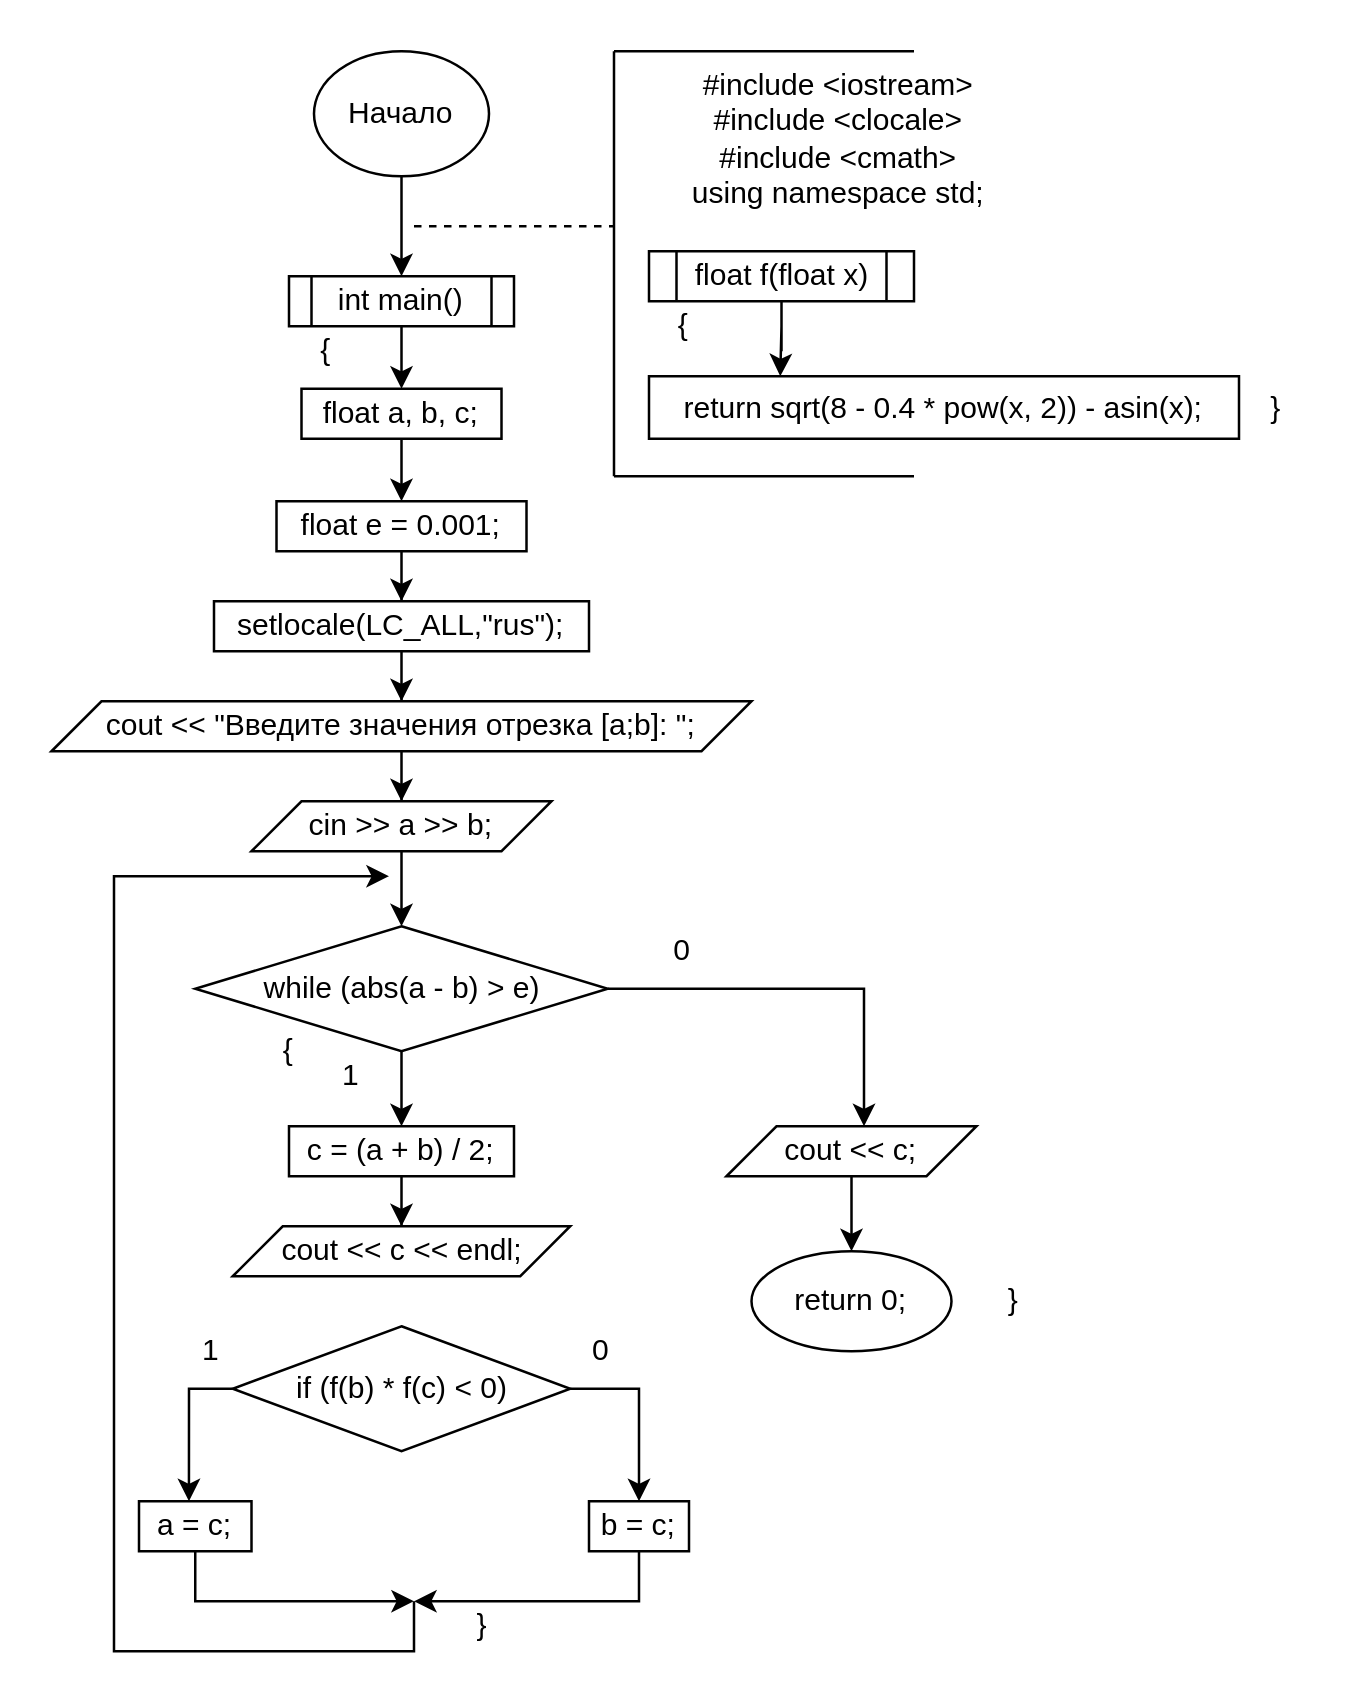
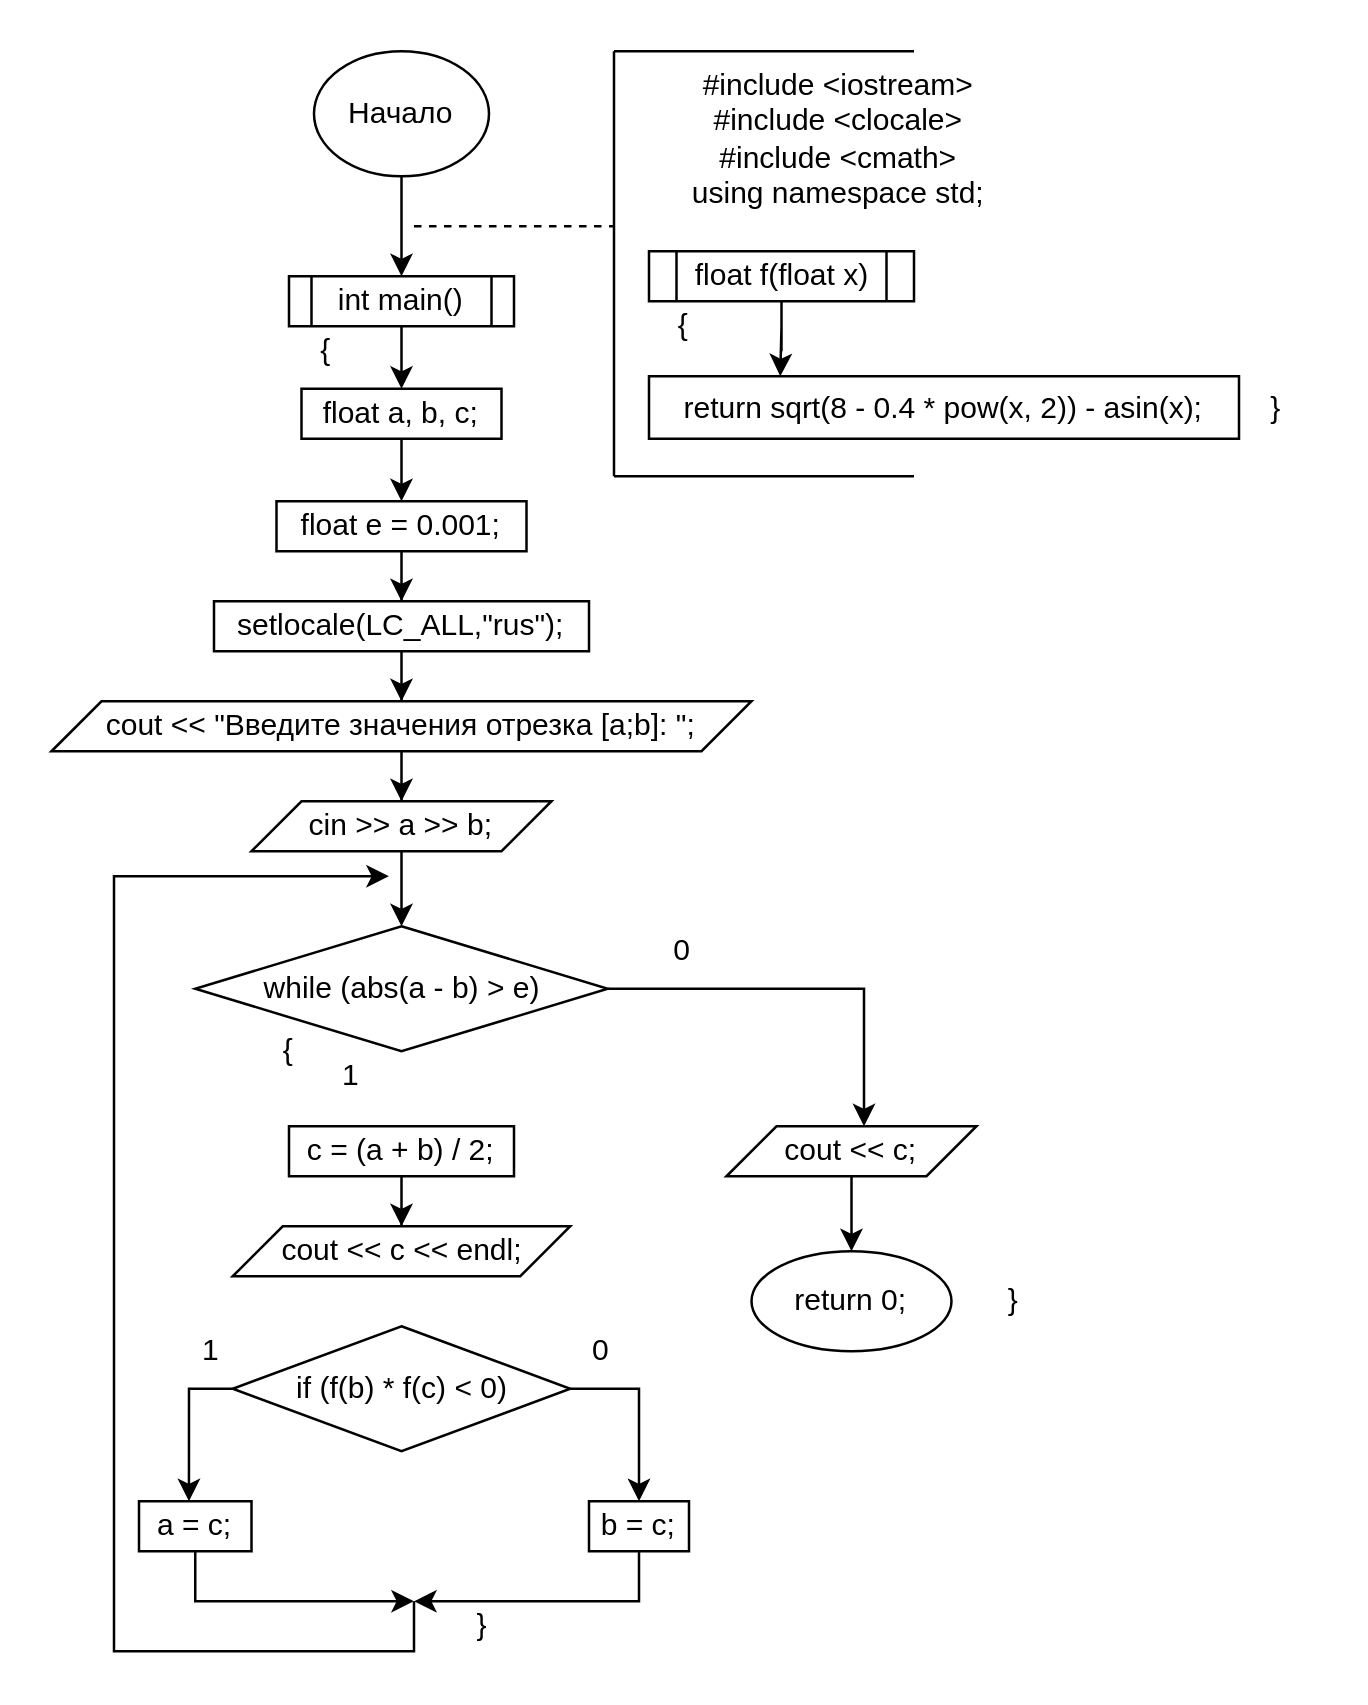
edge "while (abs(a - b) > e)" -> "c = (a + b) / 2;": removed
